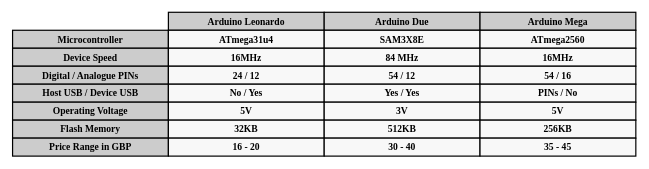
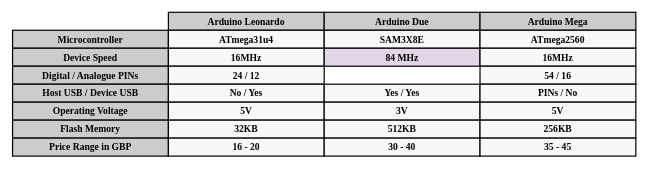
node "84 MHz": fillcolor #f8f8f8 -> #e1d5e7
node "54 / 12": removed
